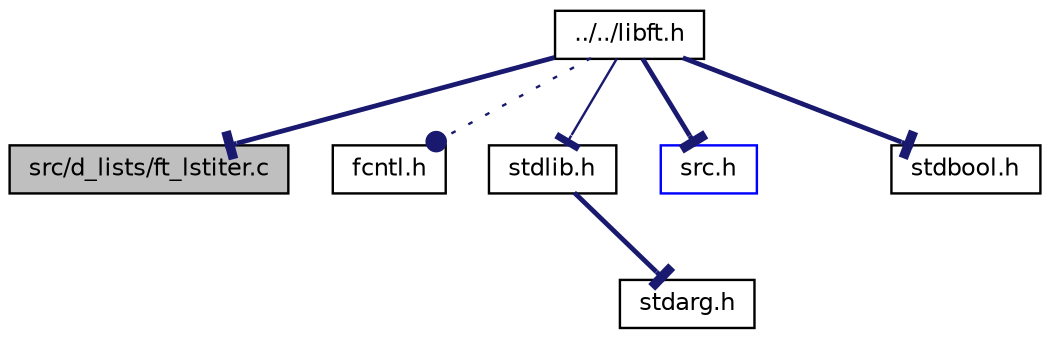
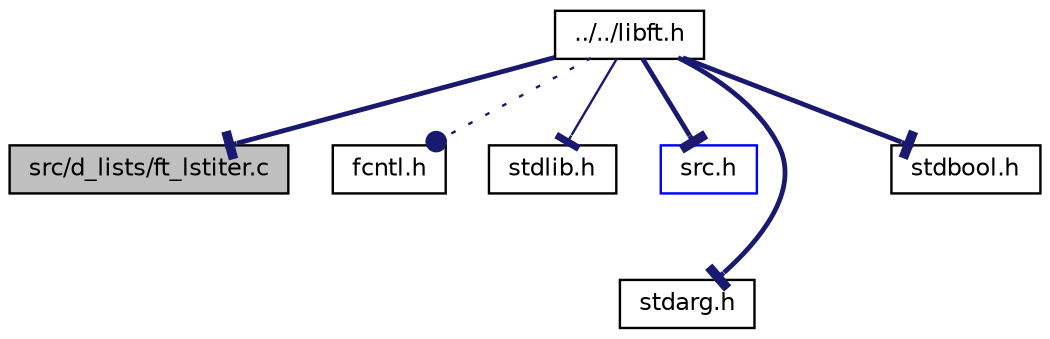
edge "stdlib.h" -> "stdarg.h": now "../../libft.h" -> "stdarg.h"
